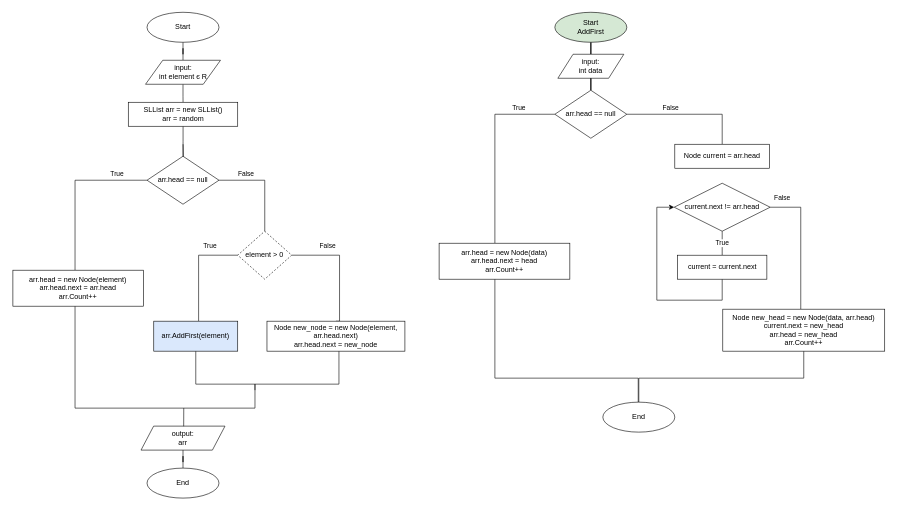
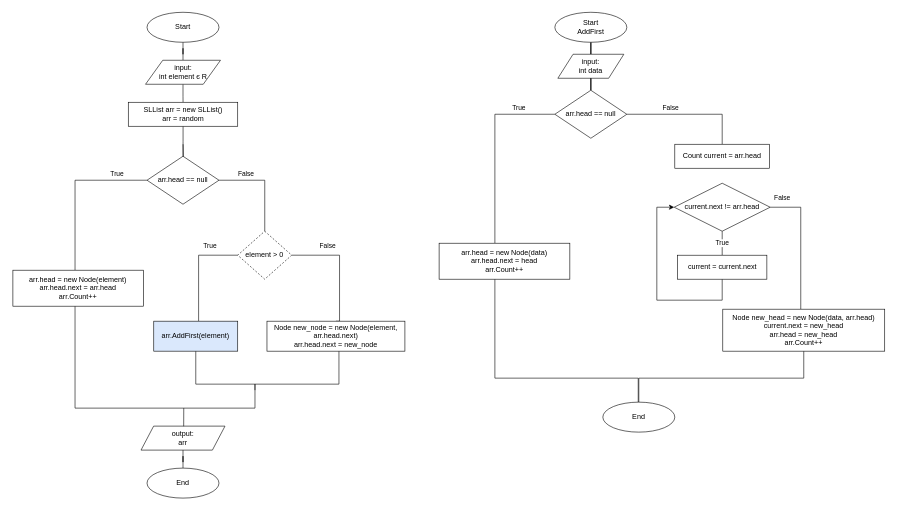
node "Start AddFirst": fillcolor #d5e8d4 -> #ffffff
node "Node current = arr.head": label "Node current = arr.head" -> "Count current = arr.head"
